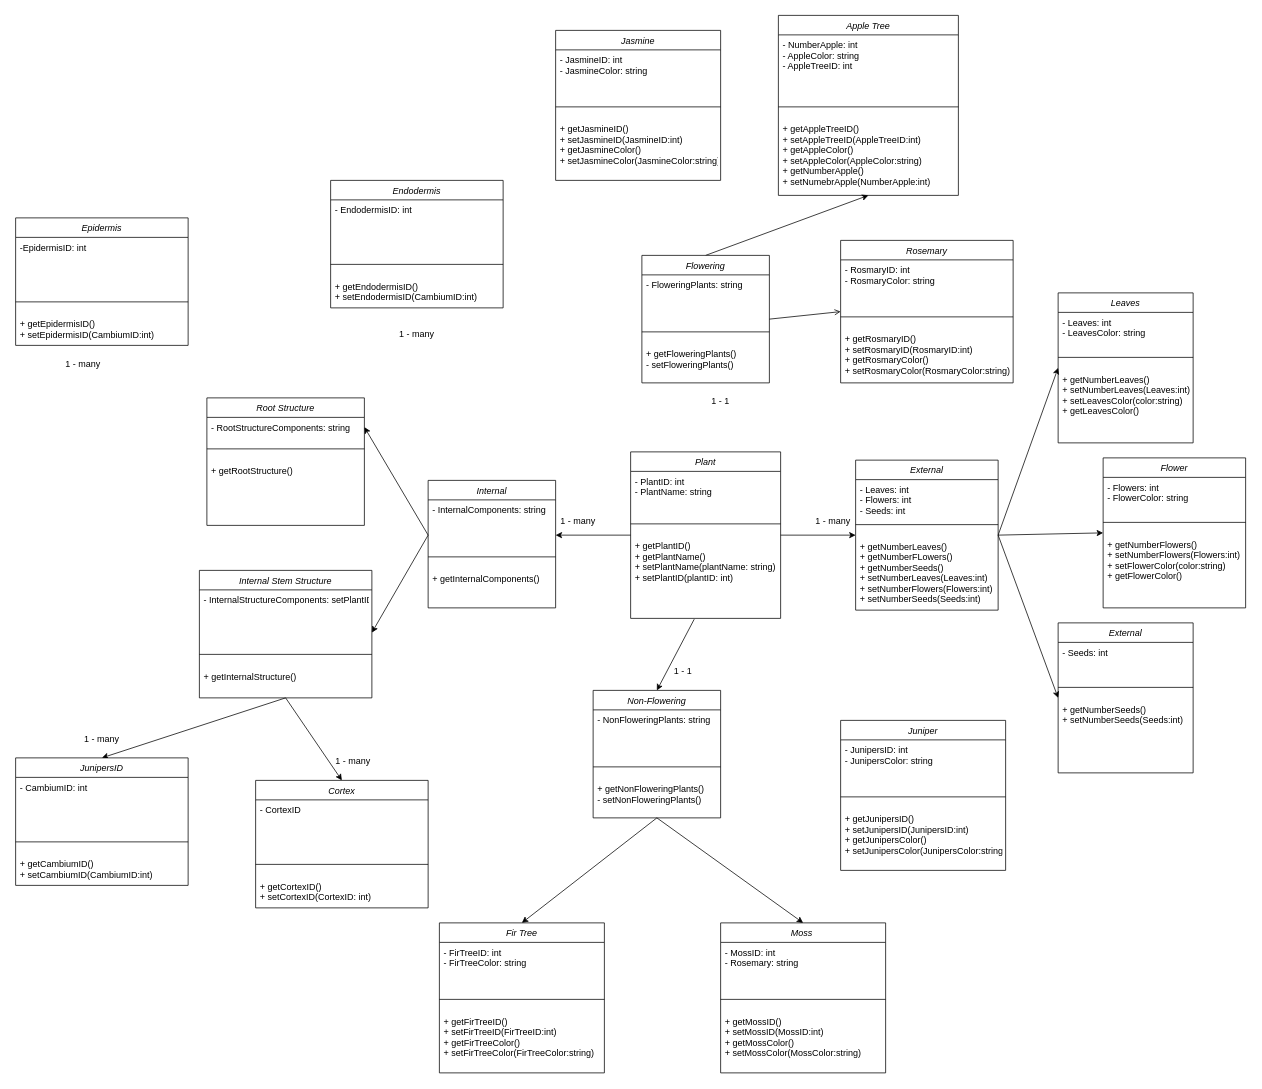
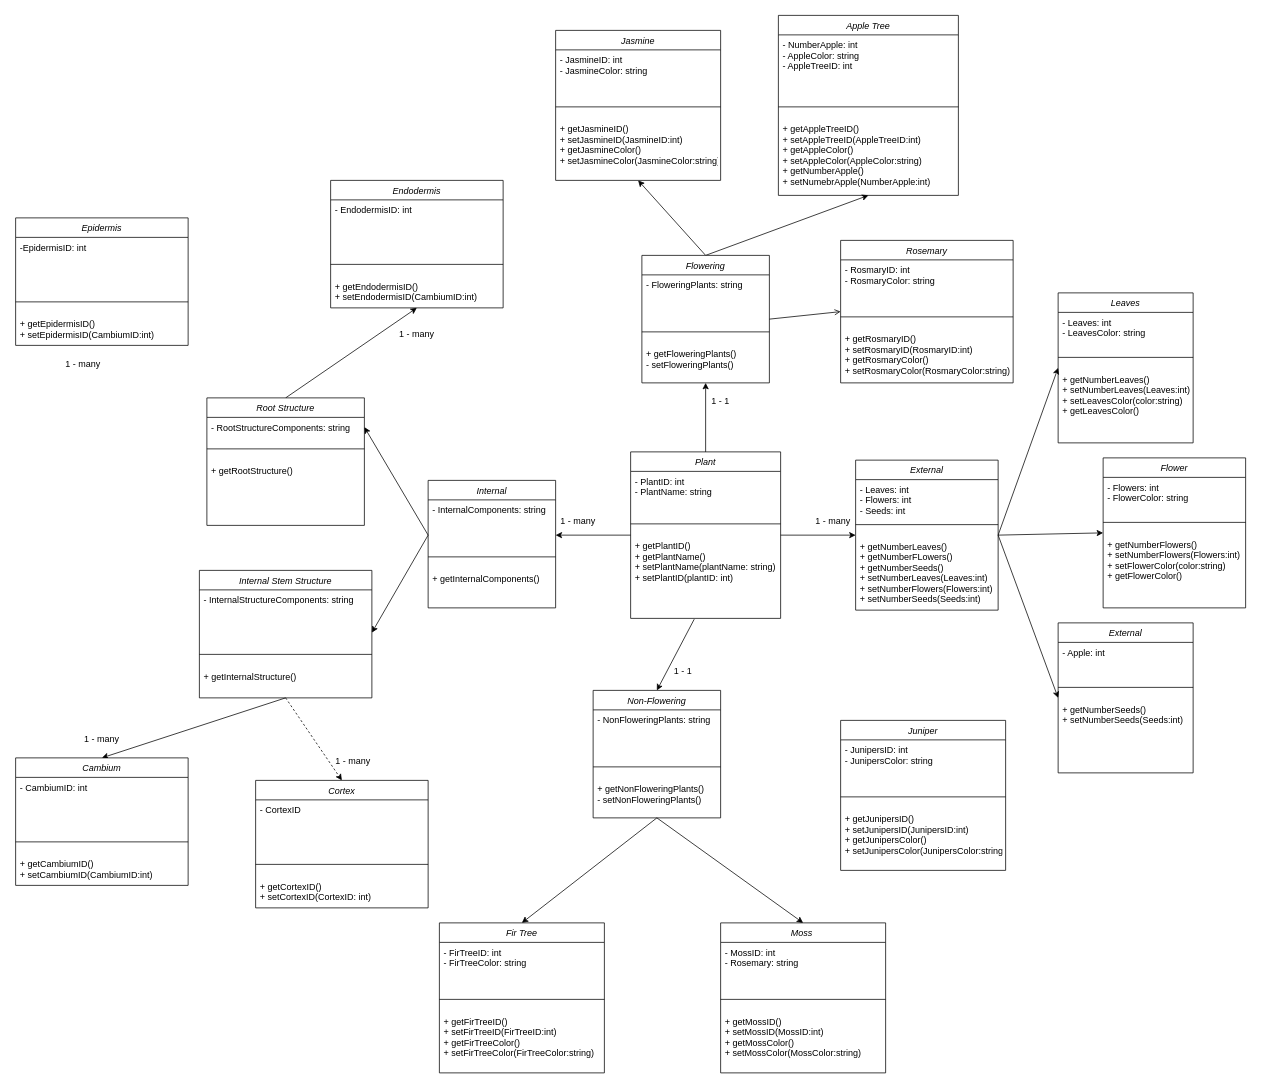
edge "Flowering" -> "Jasmine": added
edge "Root Structure" -> "Endodermis": added
edge "Plant" -> "Flowering": added
node "- InternalStructureComponents: setPlantID": label "- InternalStructureComponents: setPlantID" -> "- InternalStructureComponents: string"
node "- Seeds: int": label "- Seeds: int" -> "- Apple: int"
edge "Internal Stem Structure" -> "Cortex": style solid -> dashed
node "JunipersID": label "JunipersID" -> "Cambium"
